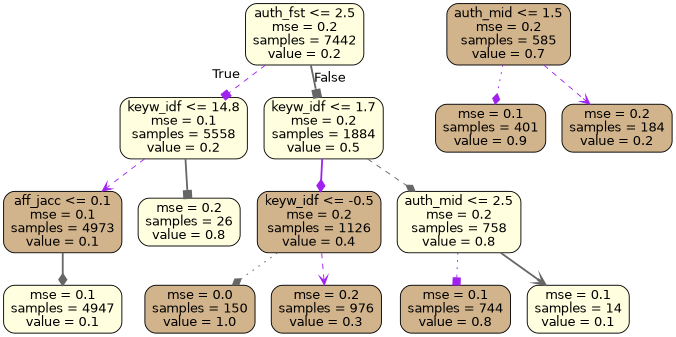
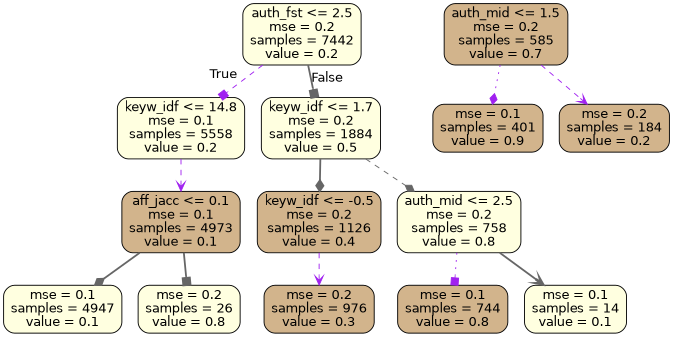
edge "keyw_idf <= 1.7 mse = 0.2 samples = 1884 value = 0.5" -> "keyw_idf <= -0.5 mse = 0.2 samples = 1126 value = 0.4": color purple -> gray40
edge "keyw_idf <= 14.8 mse = 0.1 samples = 5558 value = 0.2" -> "mse = 0.2 samples = 26 value = 0.8": now "aff_jacc <= 0.1 mse = 0.1 samples = 4973 value = 0.1" -> "mse = 0.2 samples = 26 value = 0.8"
node "mse = 0.0 samples = 150 value = 1.0": removed
